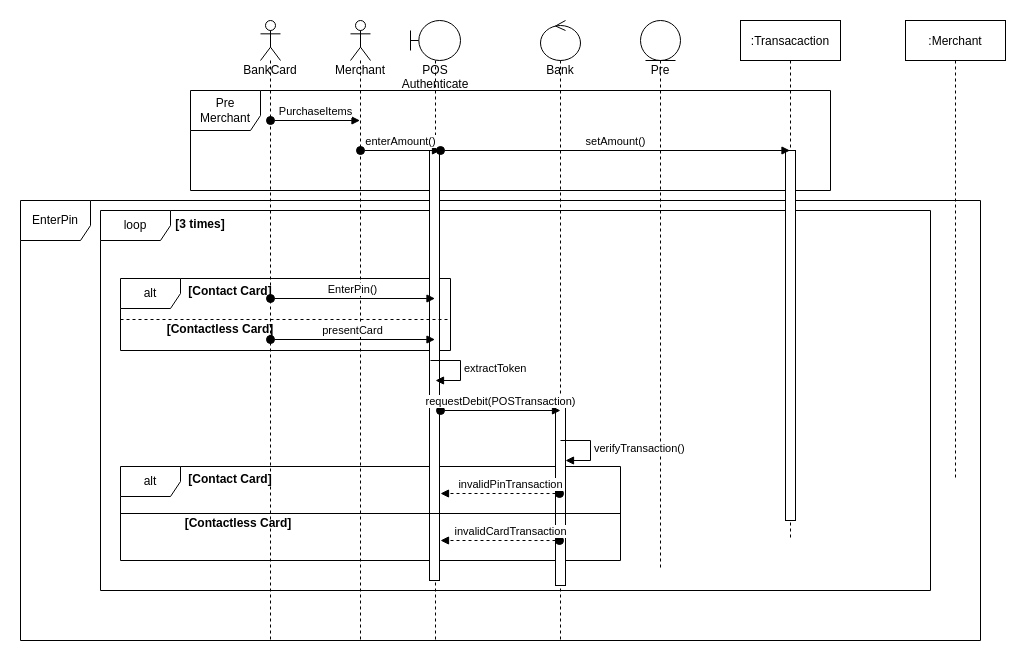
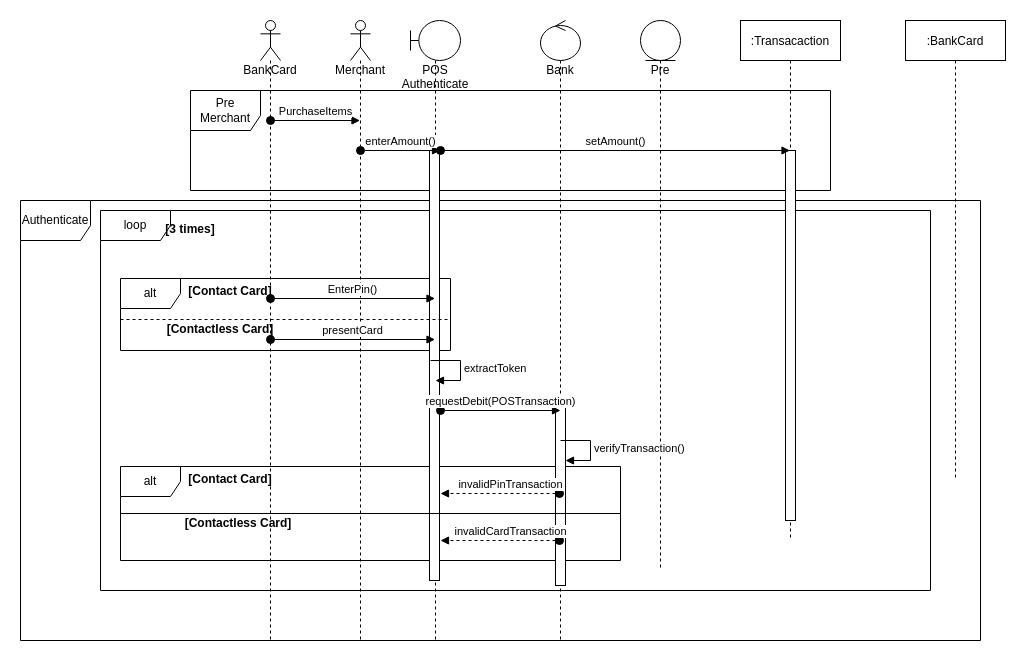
node ":Merchant": label ":Merchant" -> ":BankCard"
node "EnterPin": label "EnterPin" -> "Authenticate"
node "[3 times]": moved (201, 224) -> (191, 229)
